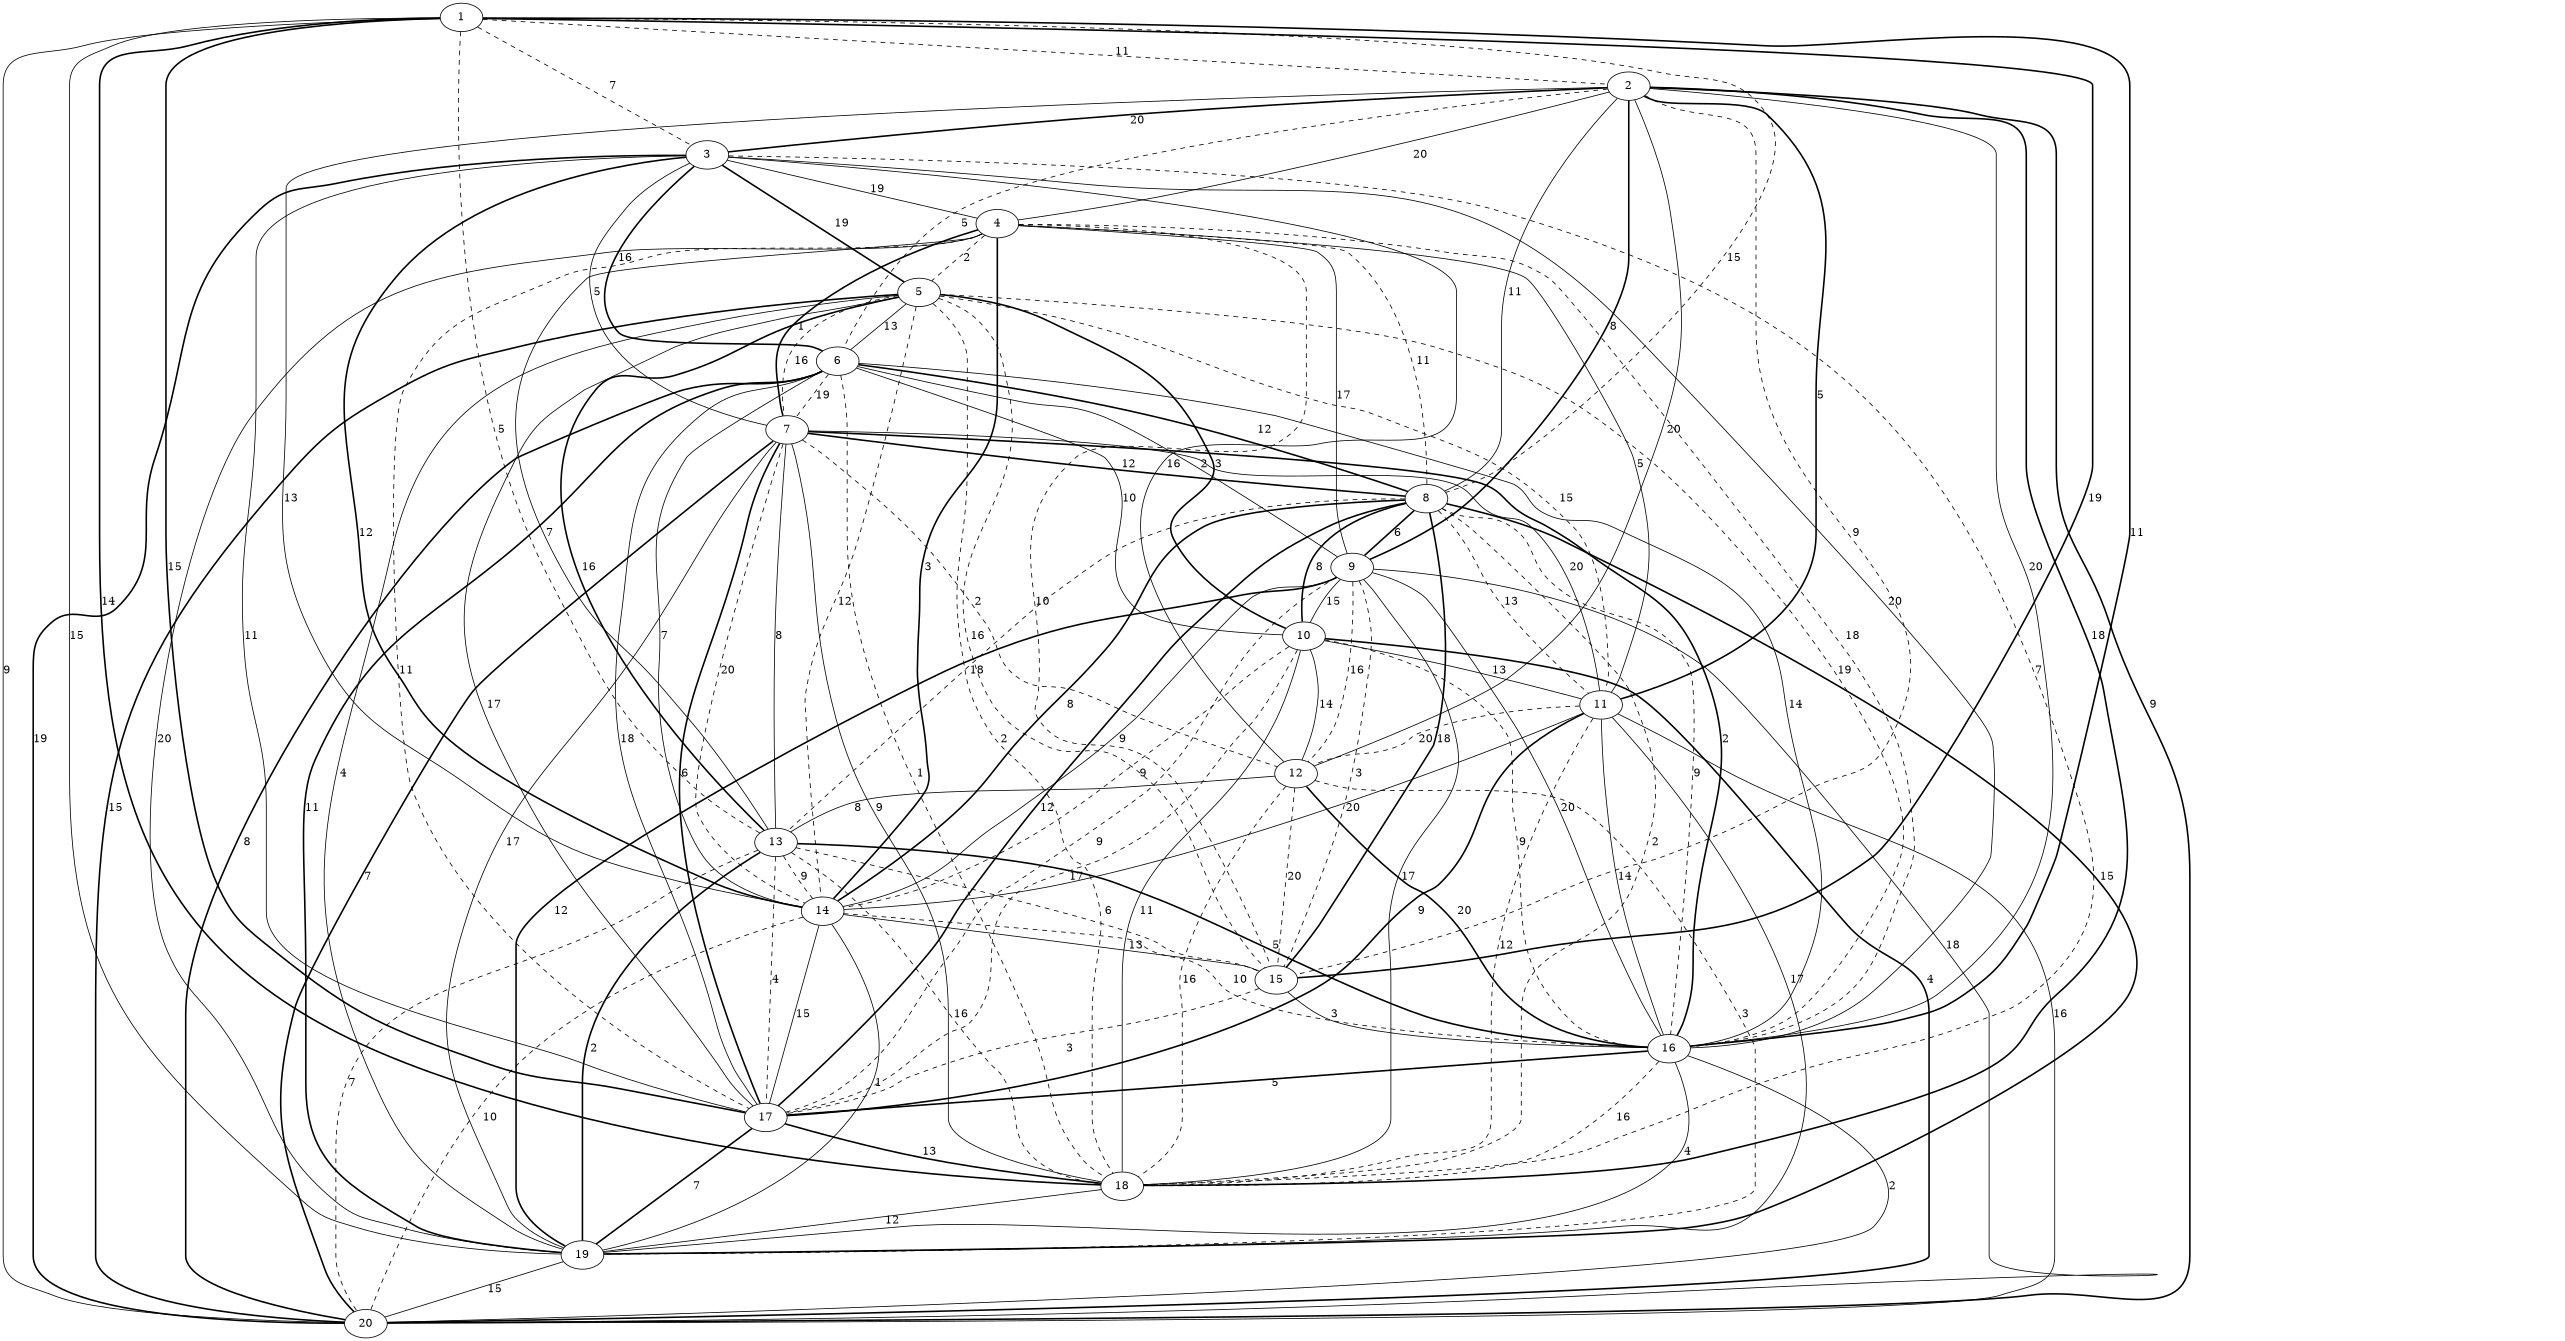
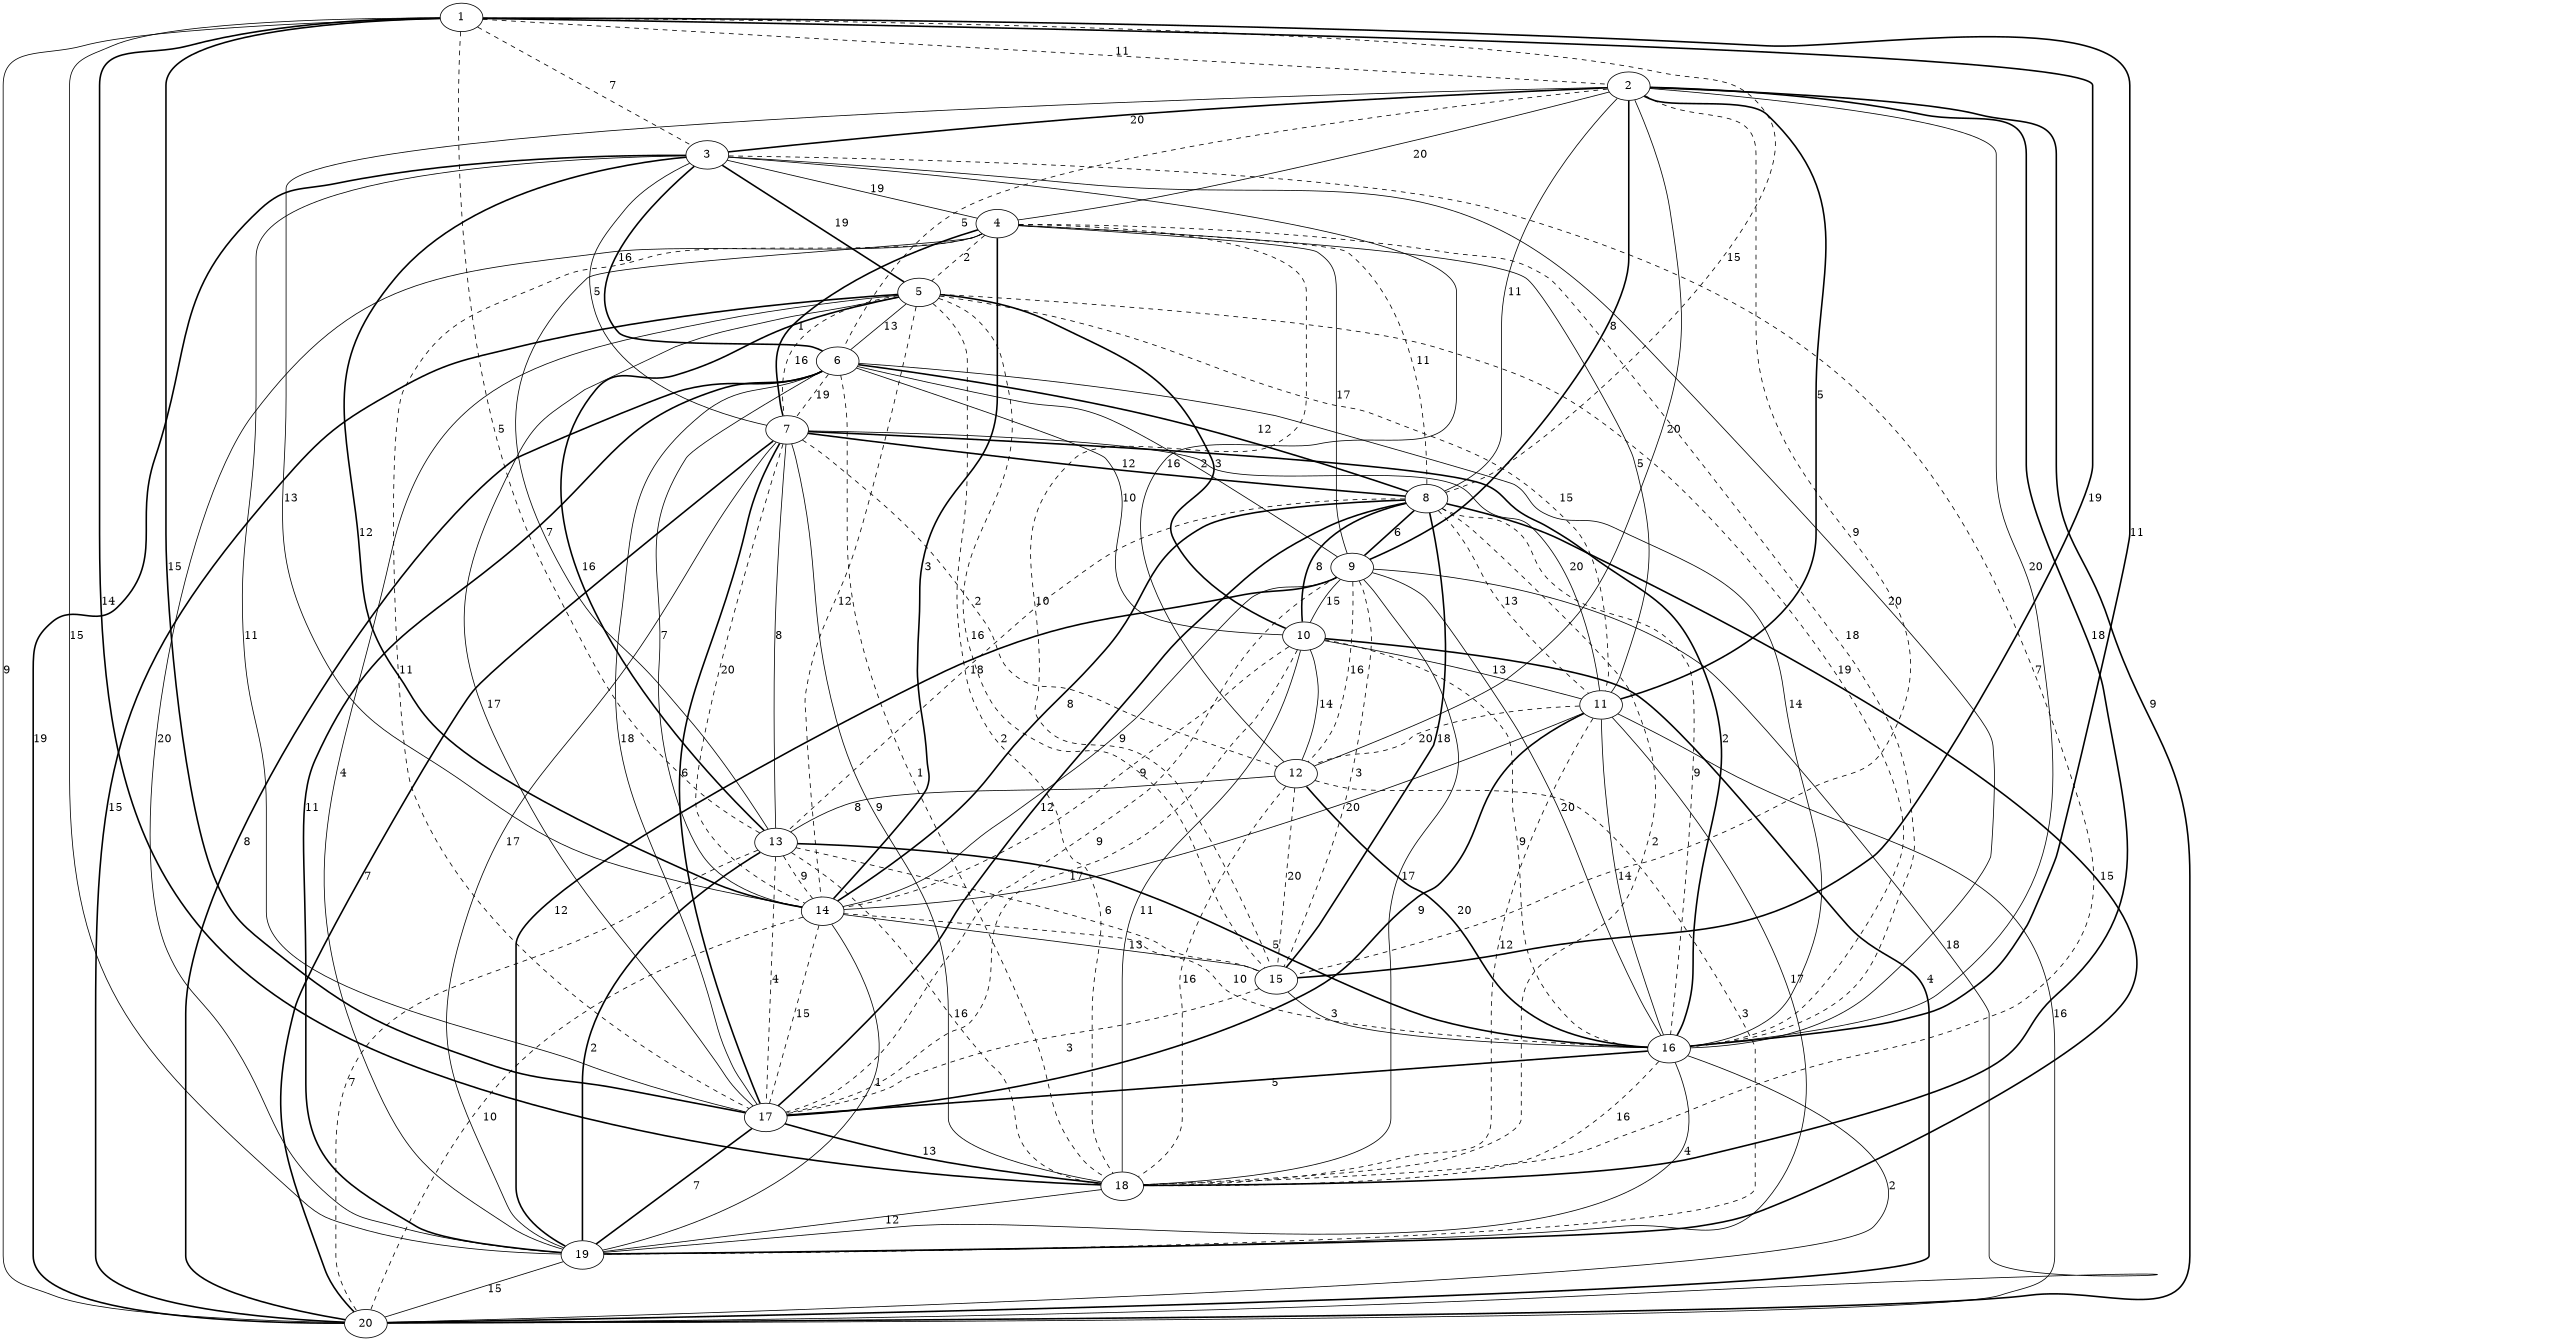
edge "14" -- "17": style solid -> dashed
